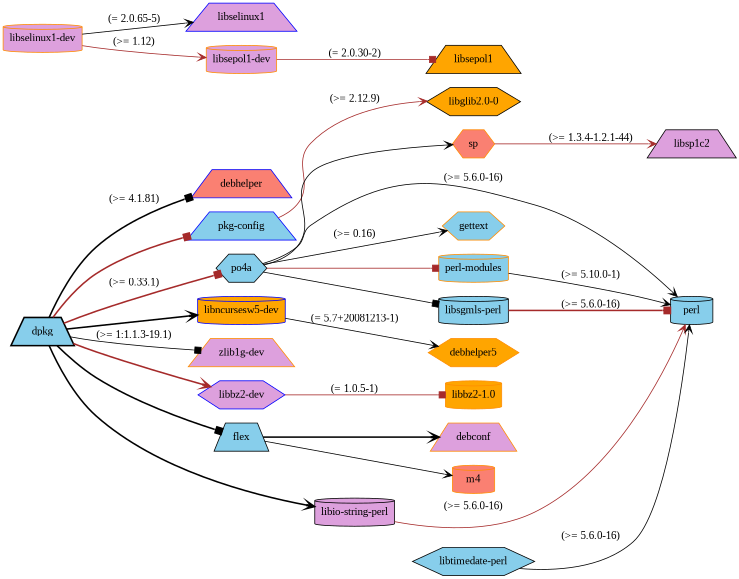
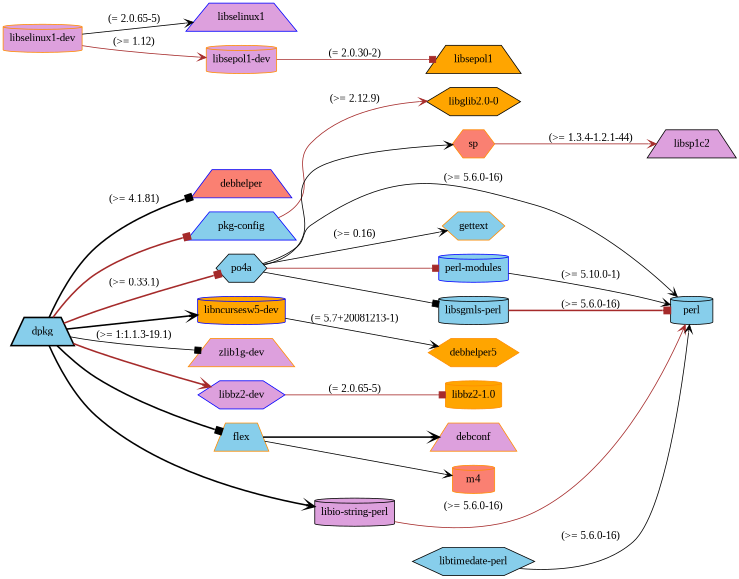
node "perl-modules": color darkorange -> blue
edge "libbz2-dev" -> "libbz2-1.0": label "(= 1.0.5-1)" -> "(= 2.0.65-5)"
node "flex": color black -> darkorange
